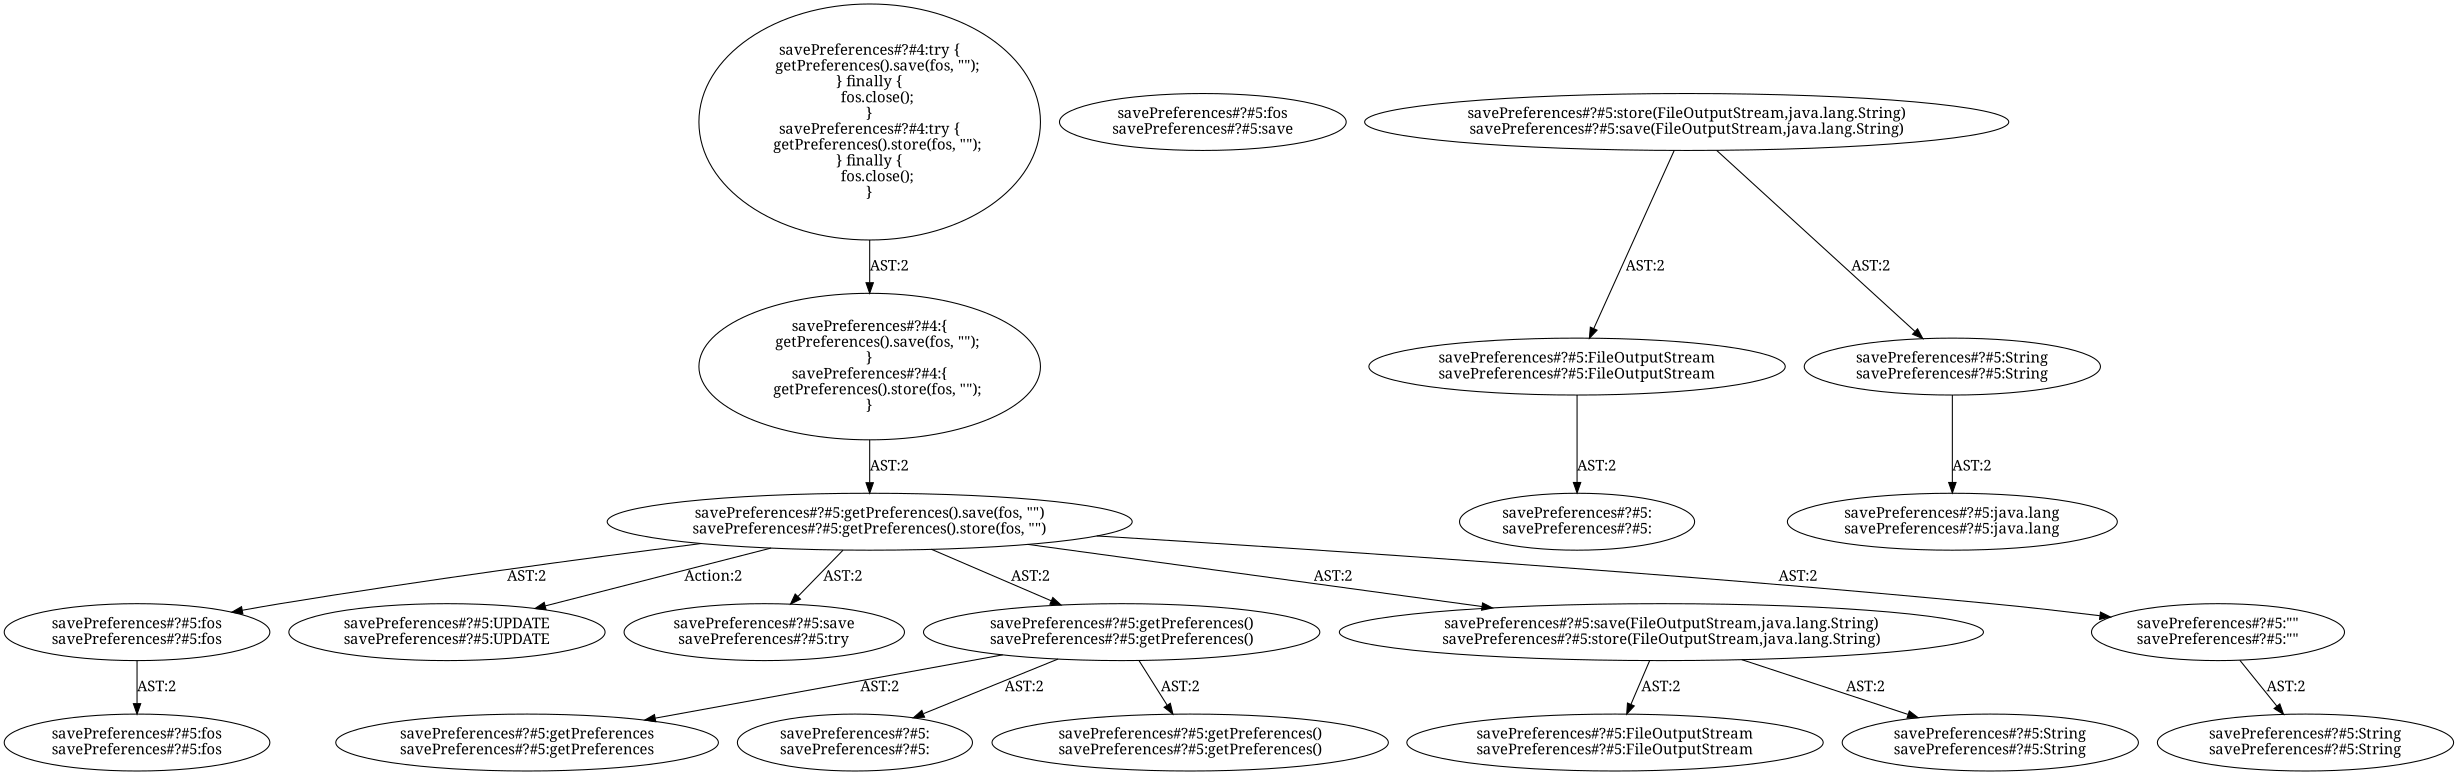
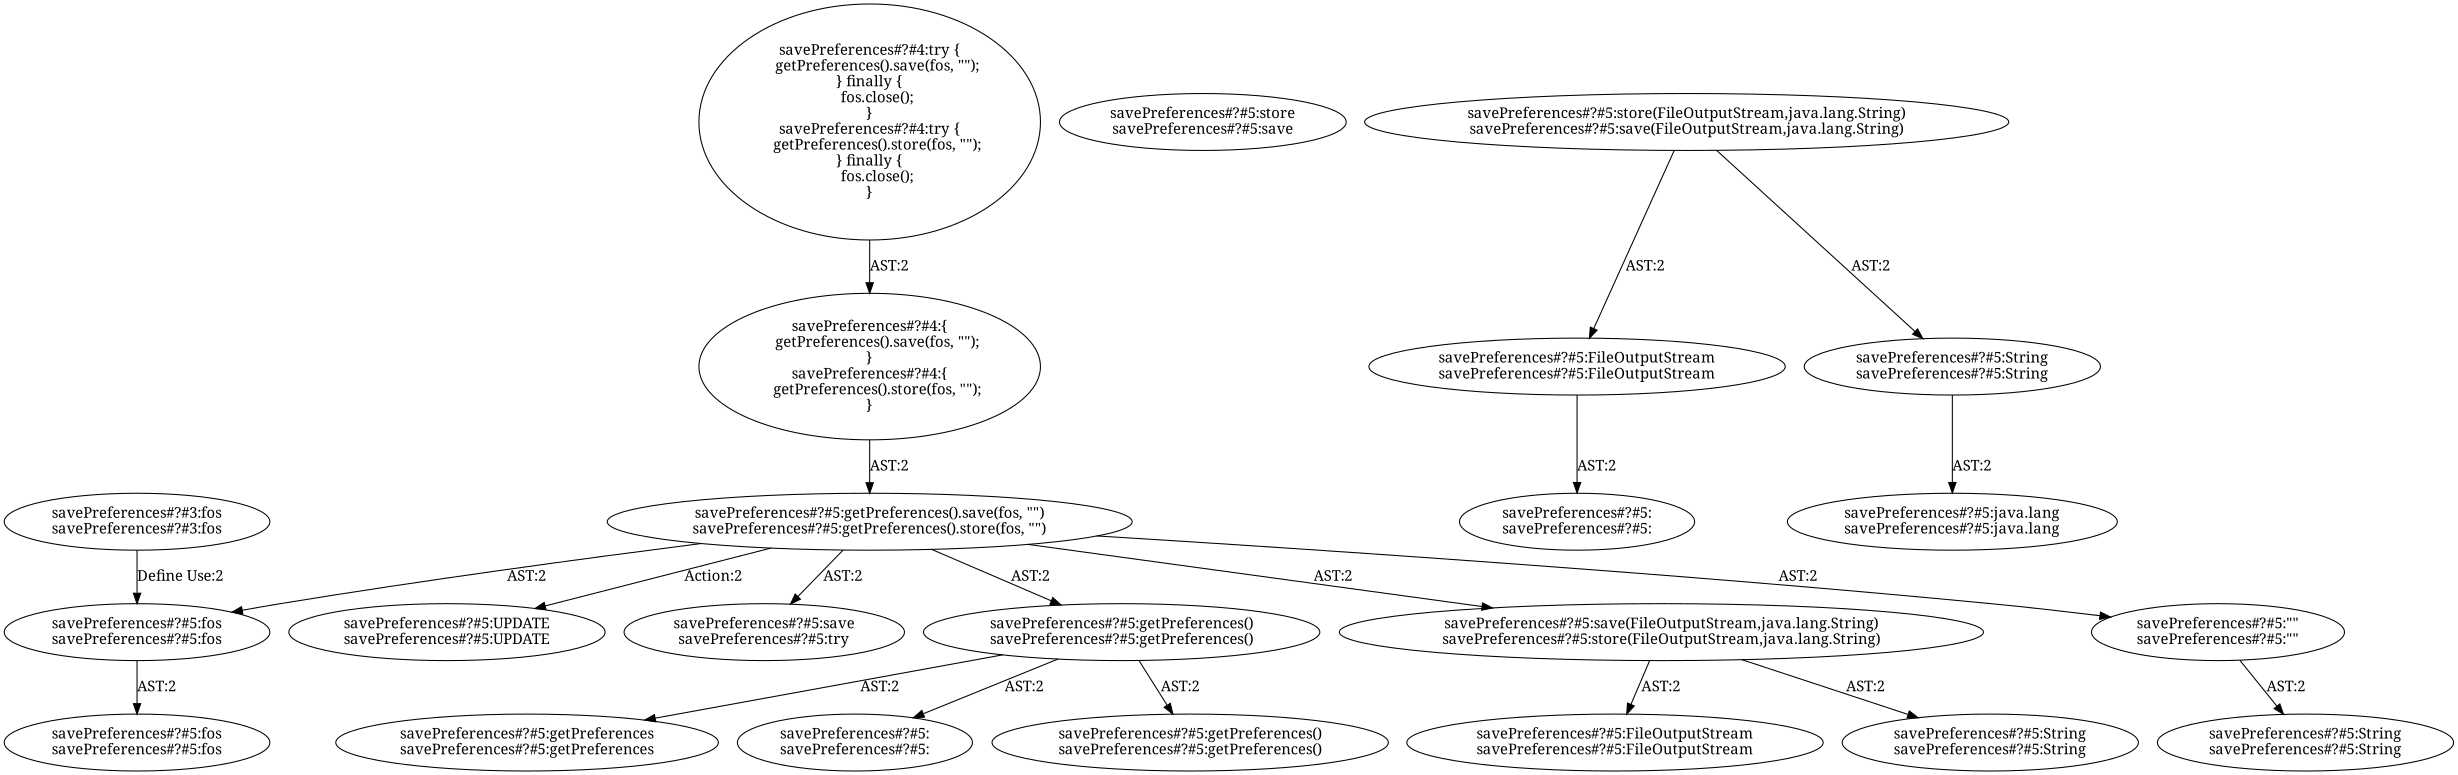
node "savePreferences#?#5:fos savePreferences#?#5:save": label "savePreferences#?#5:fos savePreferences#?#5:save" -> "savePreferences#?#5:store savePreferences#?#5:save"
node "savePreferences#?#3:fos savePreferences#?#3:fos": added
